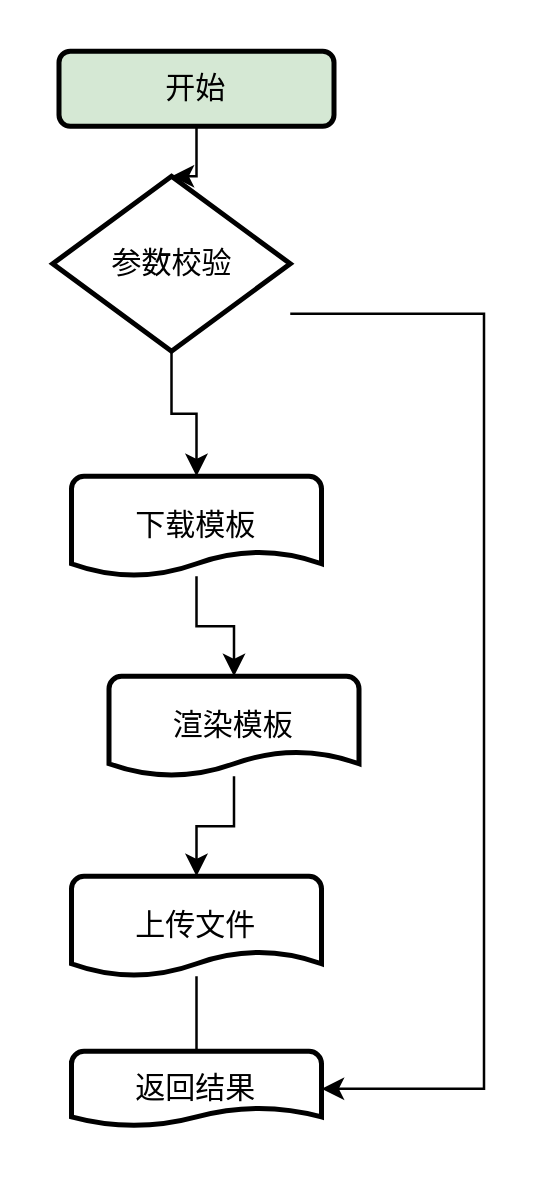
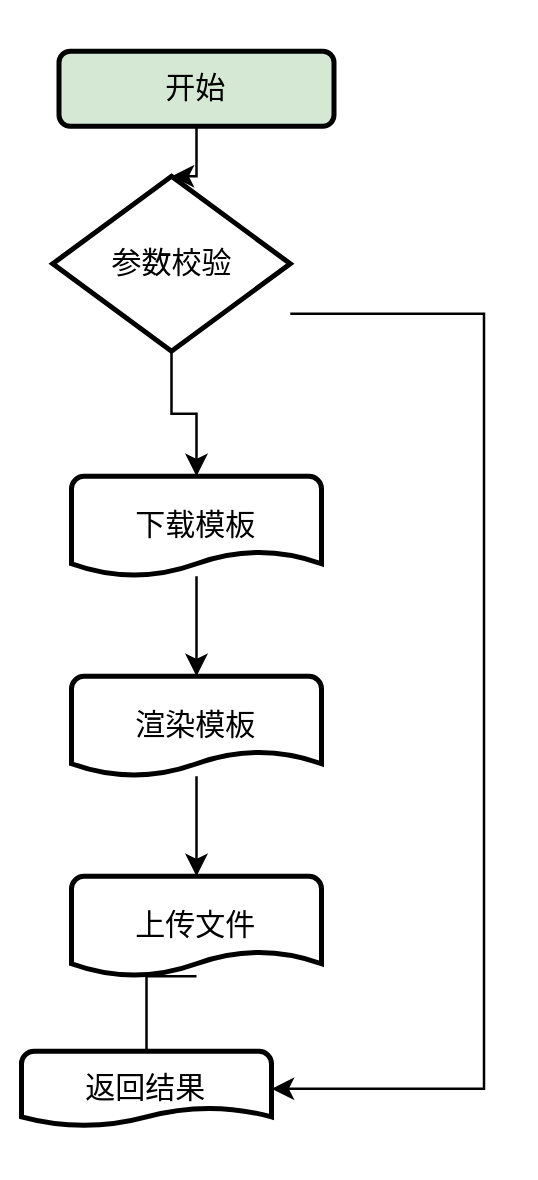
node "渲染模板": moved (234, 726) -> (196, 726)
node "返回结果": moved (196, 1089) -> (146, 1089)
